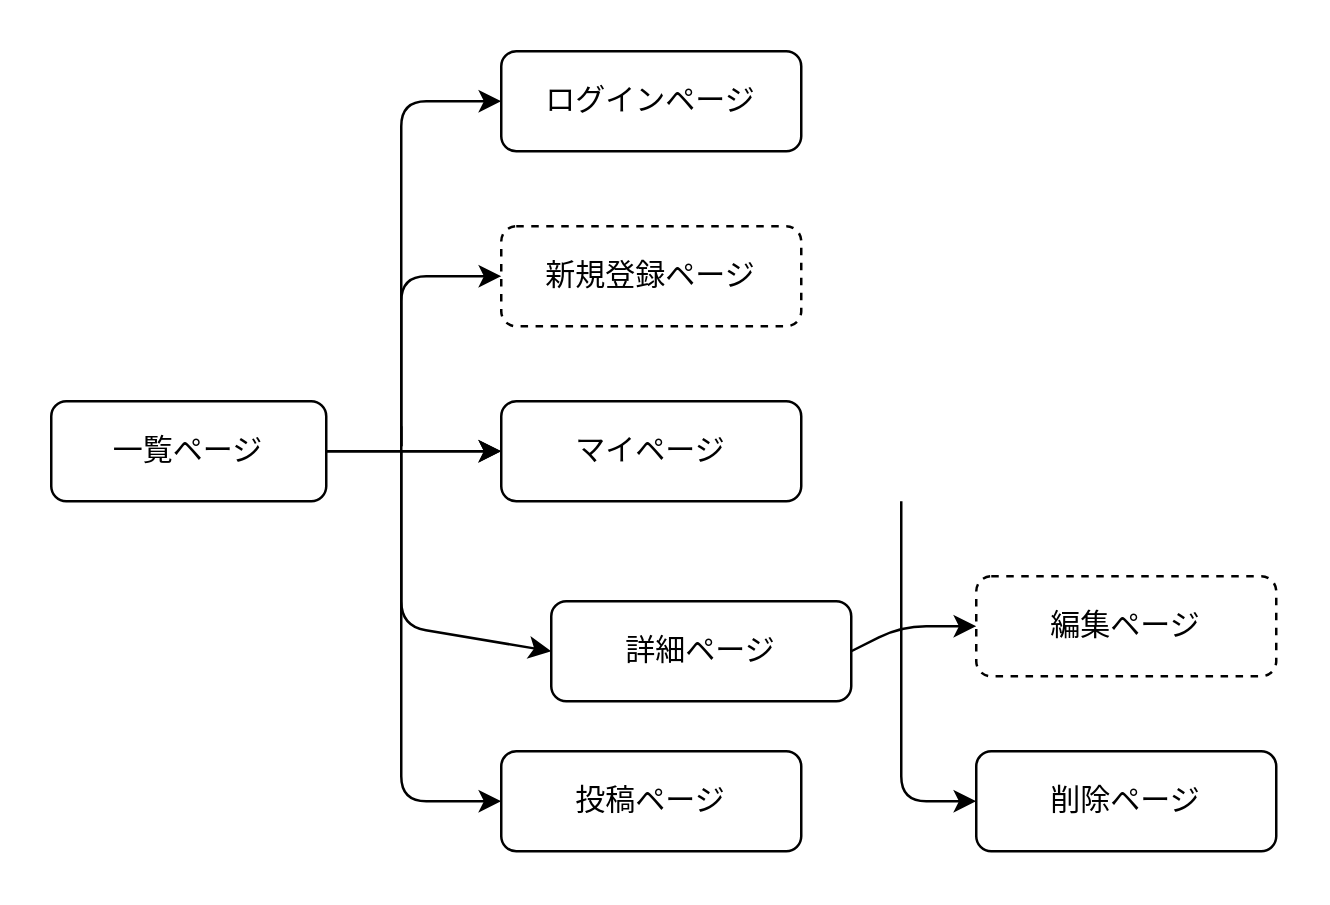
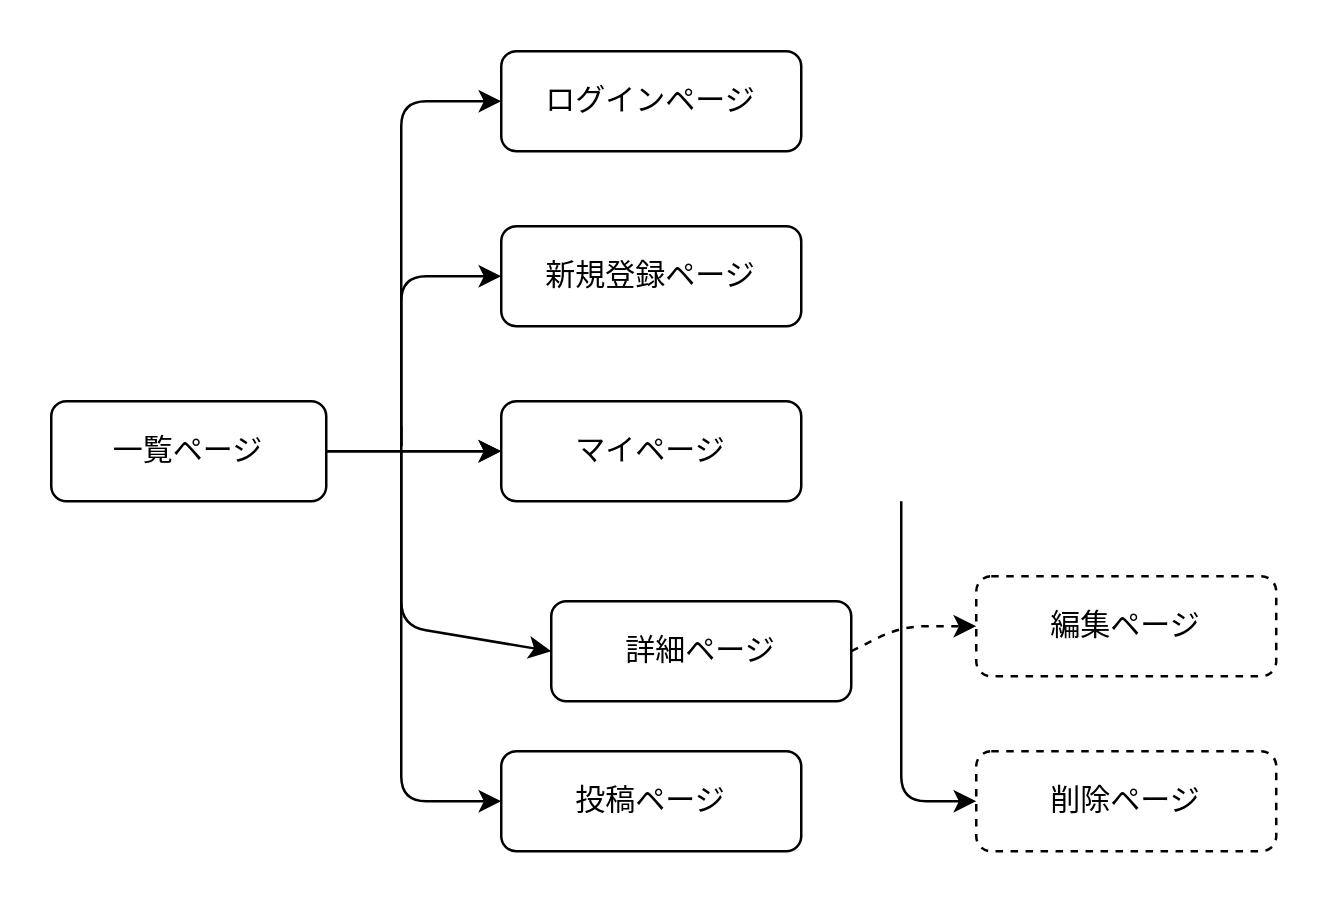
node "新規登録ページ": style dashed -> solid
edge "詳細ページ" -> "編集ページ": style solid -> dashed
node "削除ページ": style solid -> dashed
